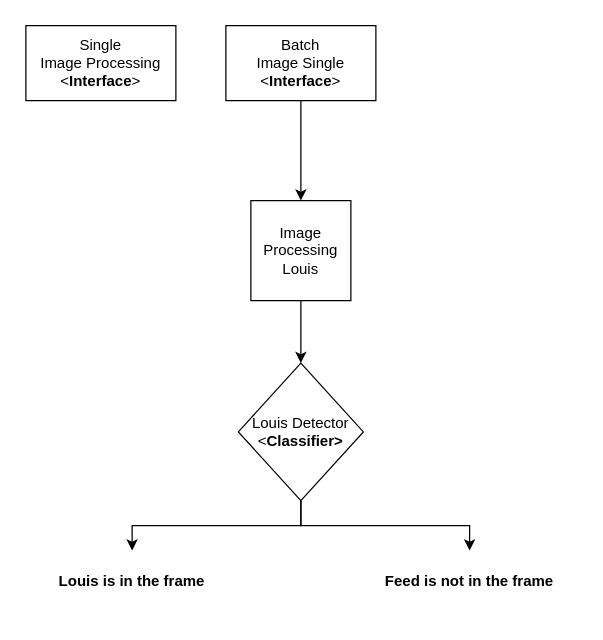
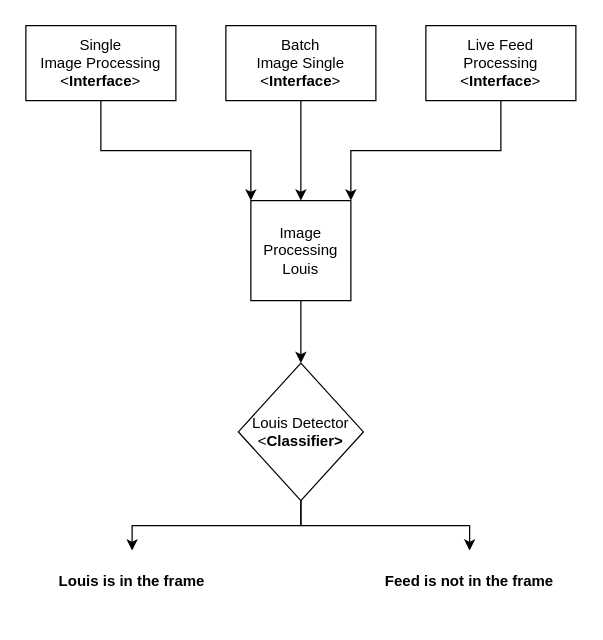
node "Live Feed Processing <Interface>": added
edge "Single Image Processing <Interface>" -> "Image Processing Louis": added
edge "Live Feed Processing <Interface>" -> "Image Processing Louis": added
